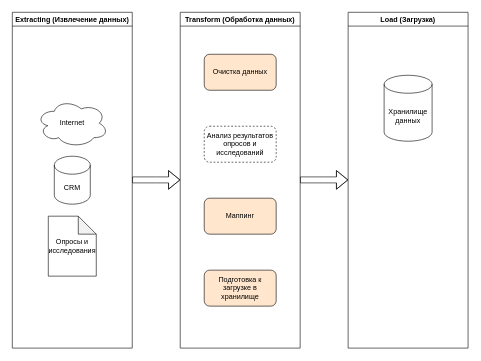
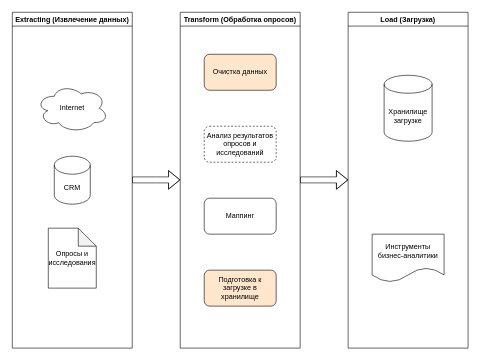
node "Transform (Обработка данных)": label "Transform (Обработка данных)" -> "Transform (Обработка опросов)"
node "Хранилище данных": label "Хранилище данных" -> "Хранилище загрузке"
node "Internet": moved (72, 123) -> (72, 108)
node "Маппинг": fillcolor #ffe6cc -> #ffffff
node "Опросы и исследования": moved (72, 246) -> (72, 258)
node "Инструменты бизнес-аналитики": added
